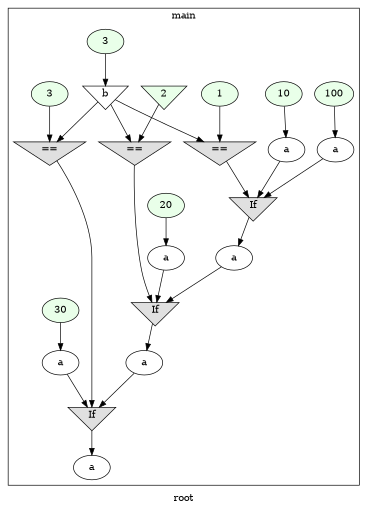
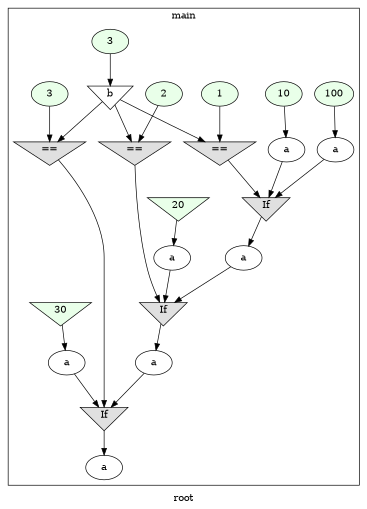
node "2": shape invtriangle -> ellipse
node "20": shape ellipse -> invtriangle
node "30": shape ellipse -> invtriangle
